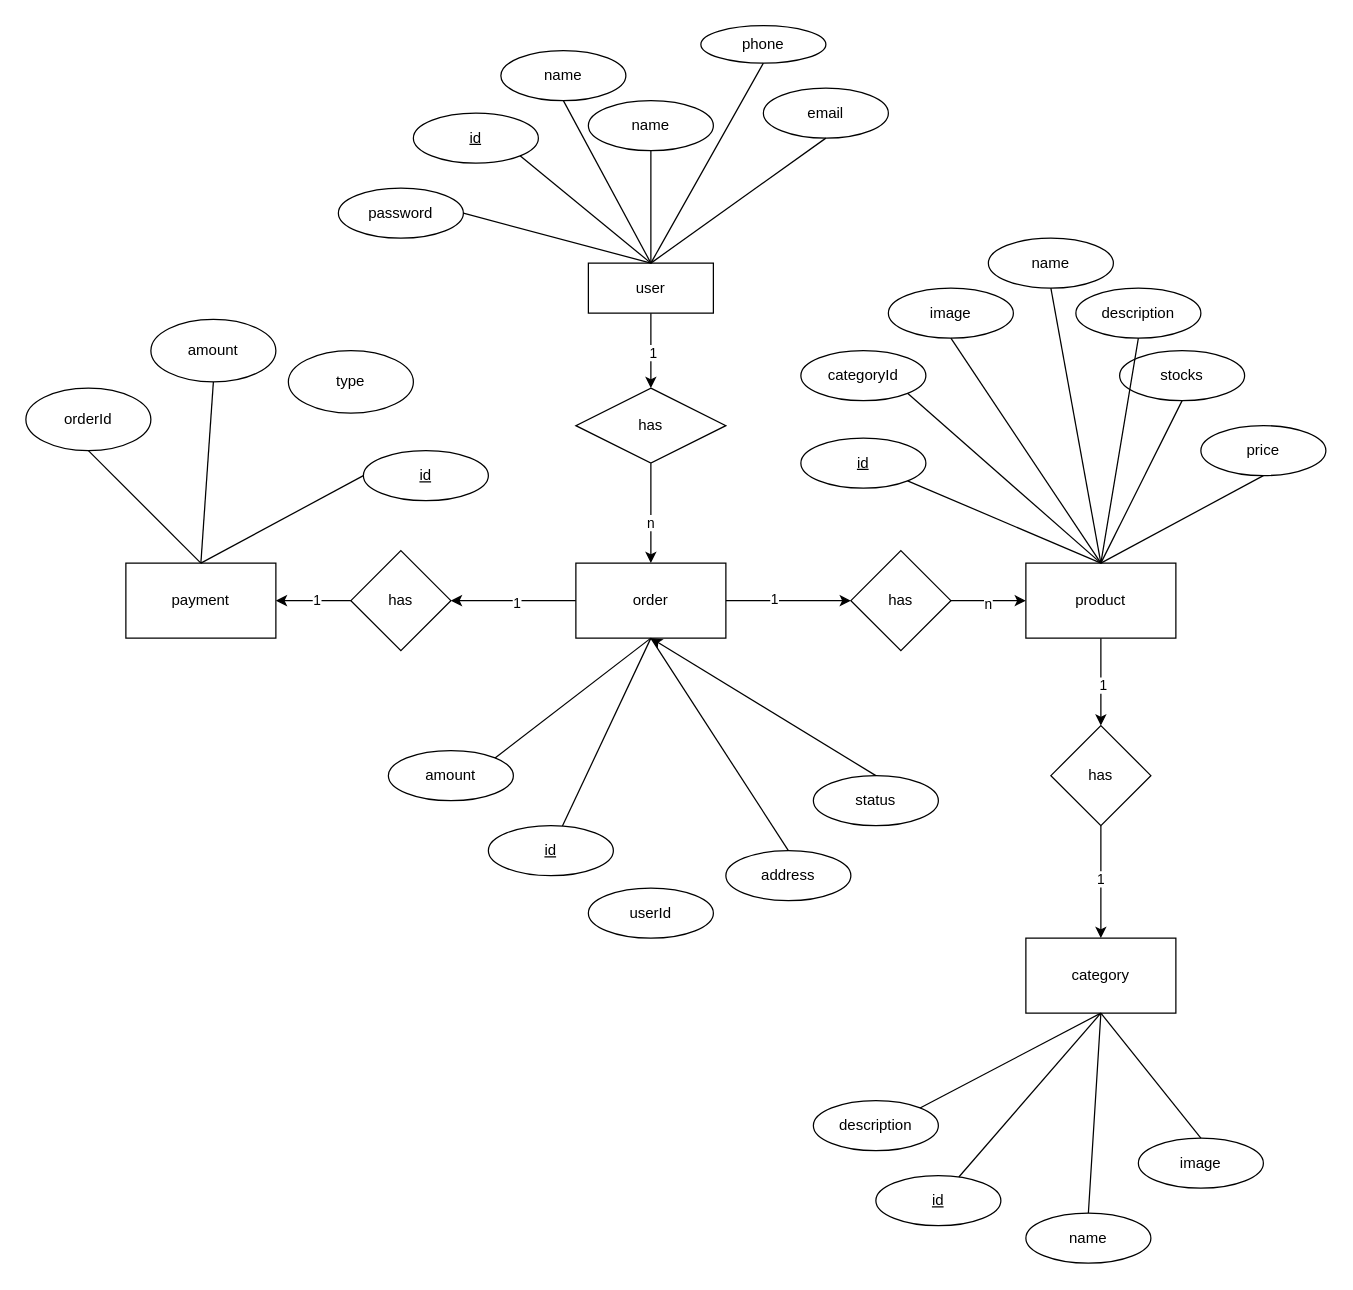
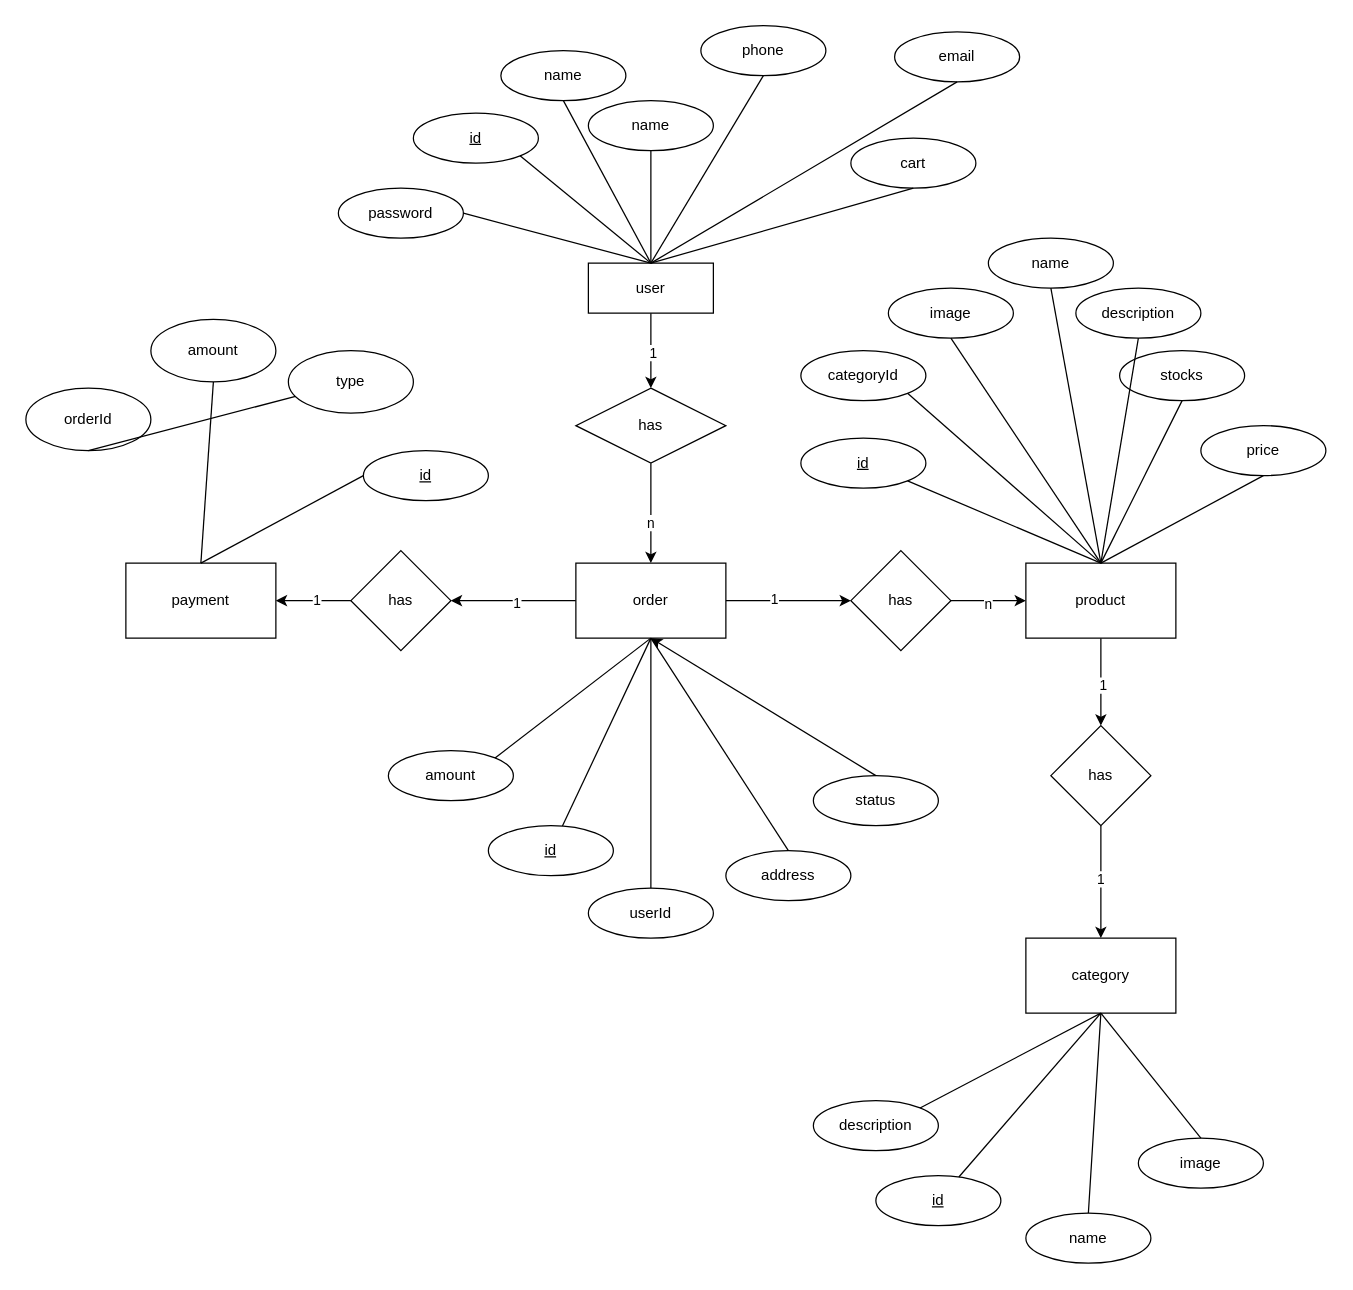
node "phone": size 125x38 -> 125x50
node "email": moved (826, 113) -> (957, 57)
node "cart": added
edge "cart" -- "user": added
edge "orderId" -- "payment": now "orderId" -- "type"
edge "order" -- "userId": added
